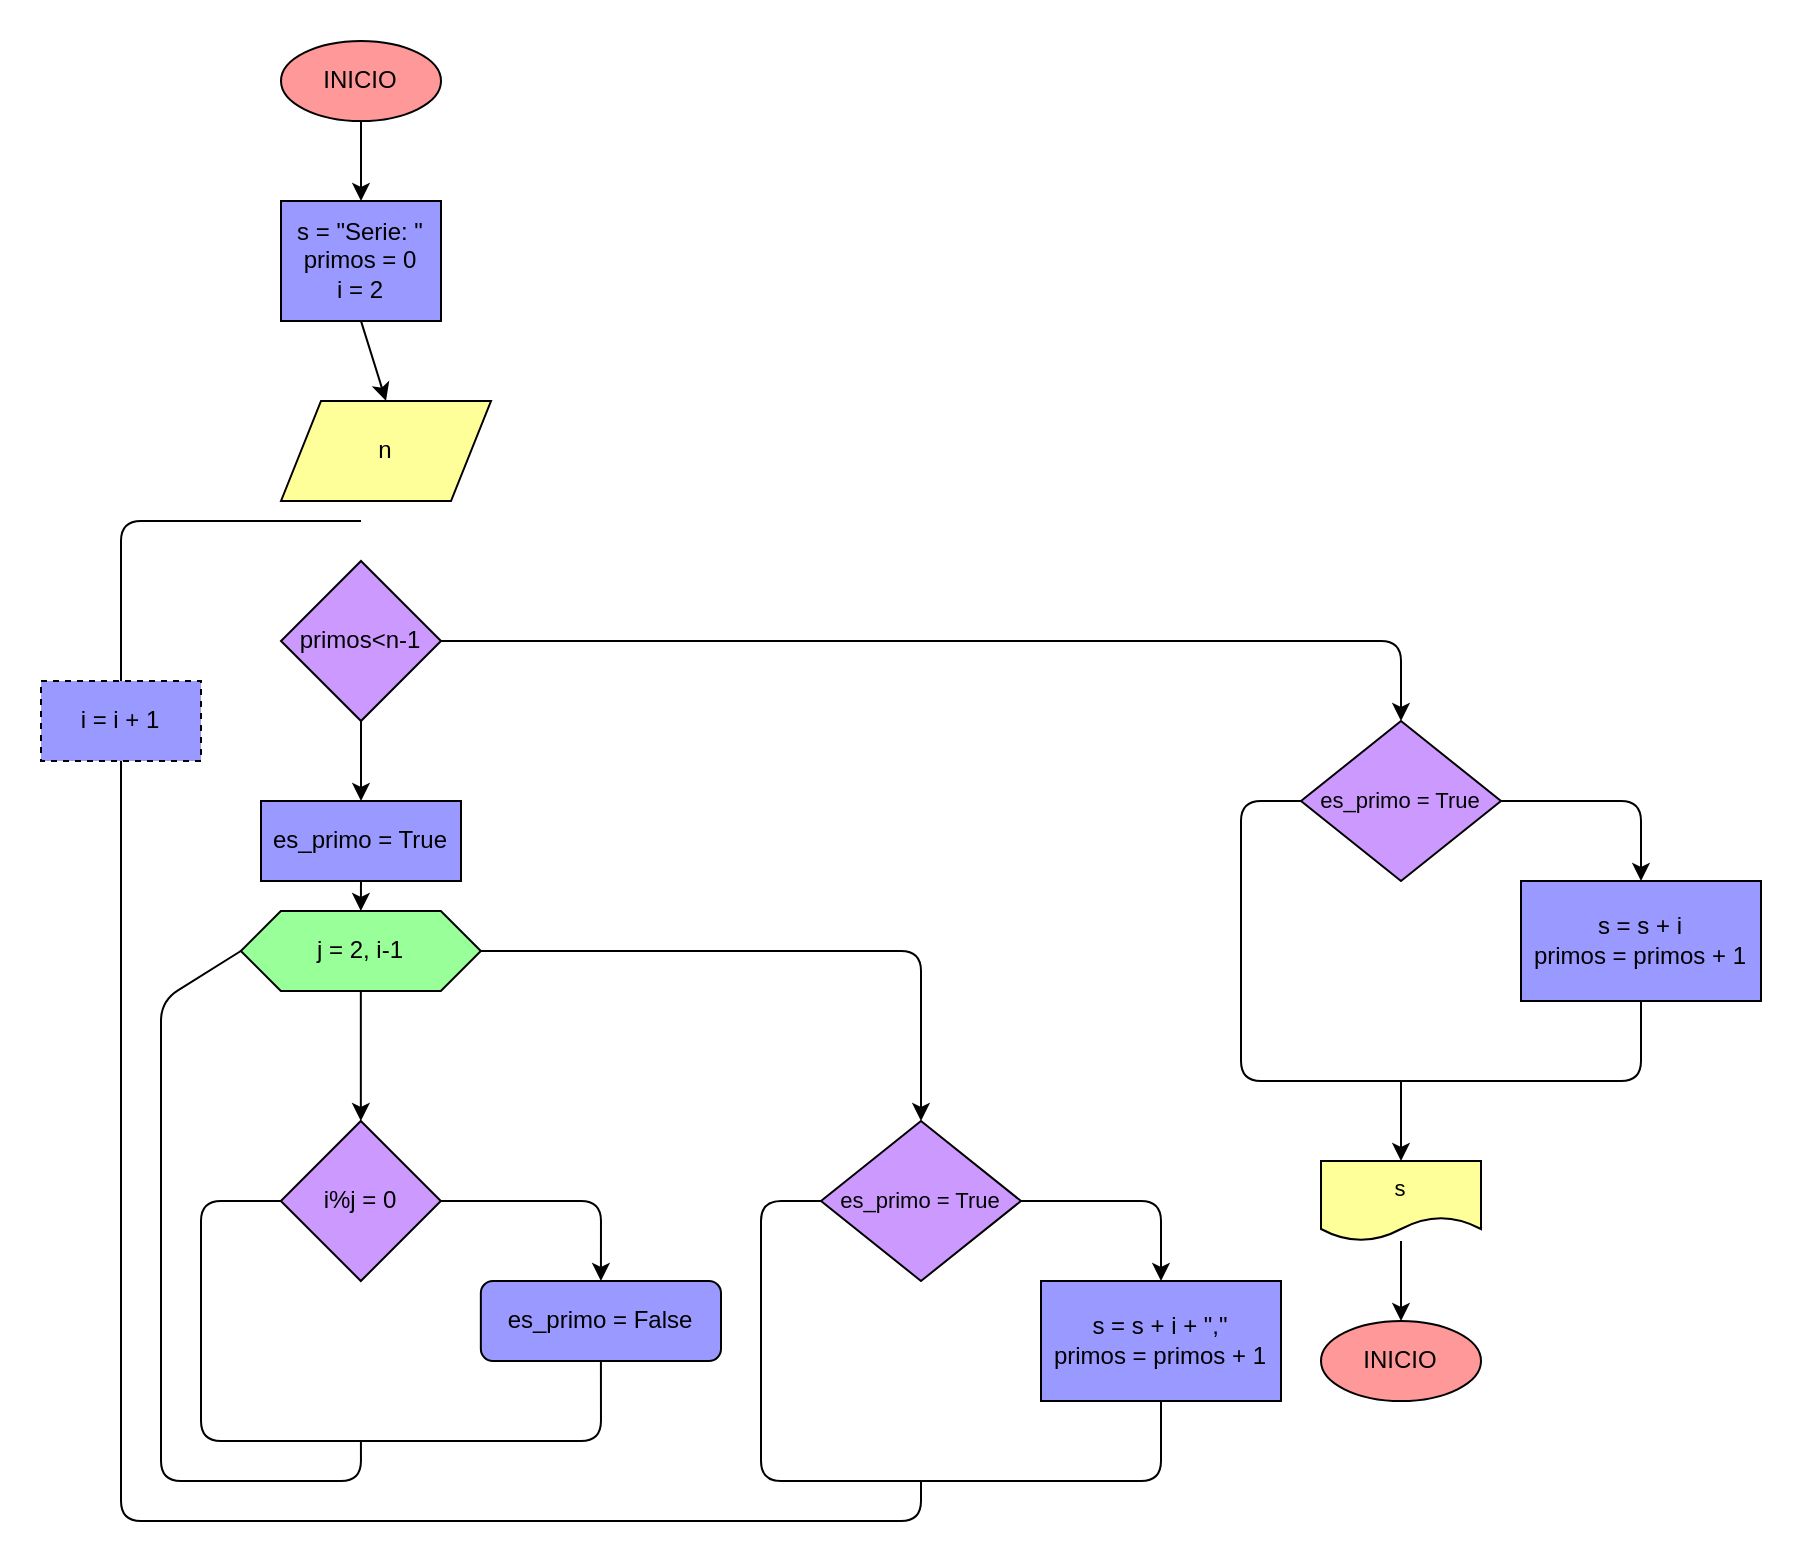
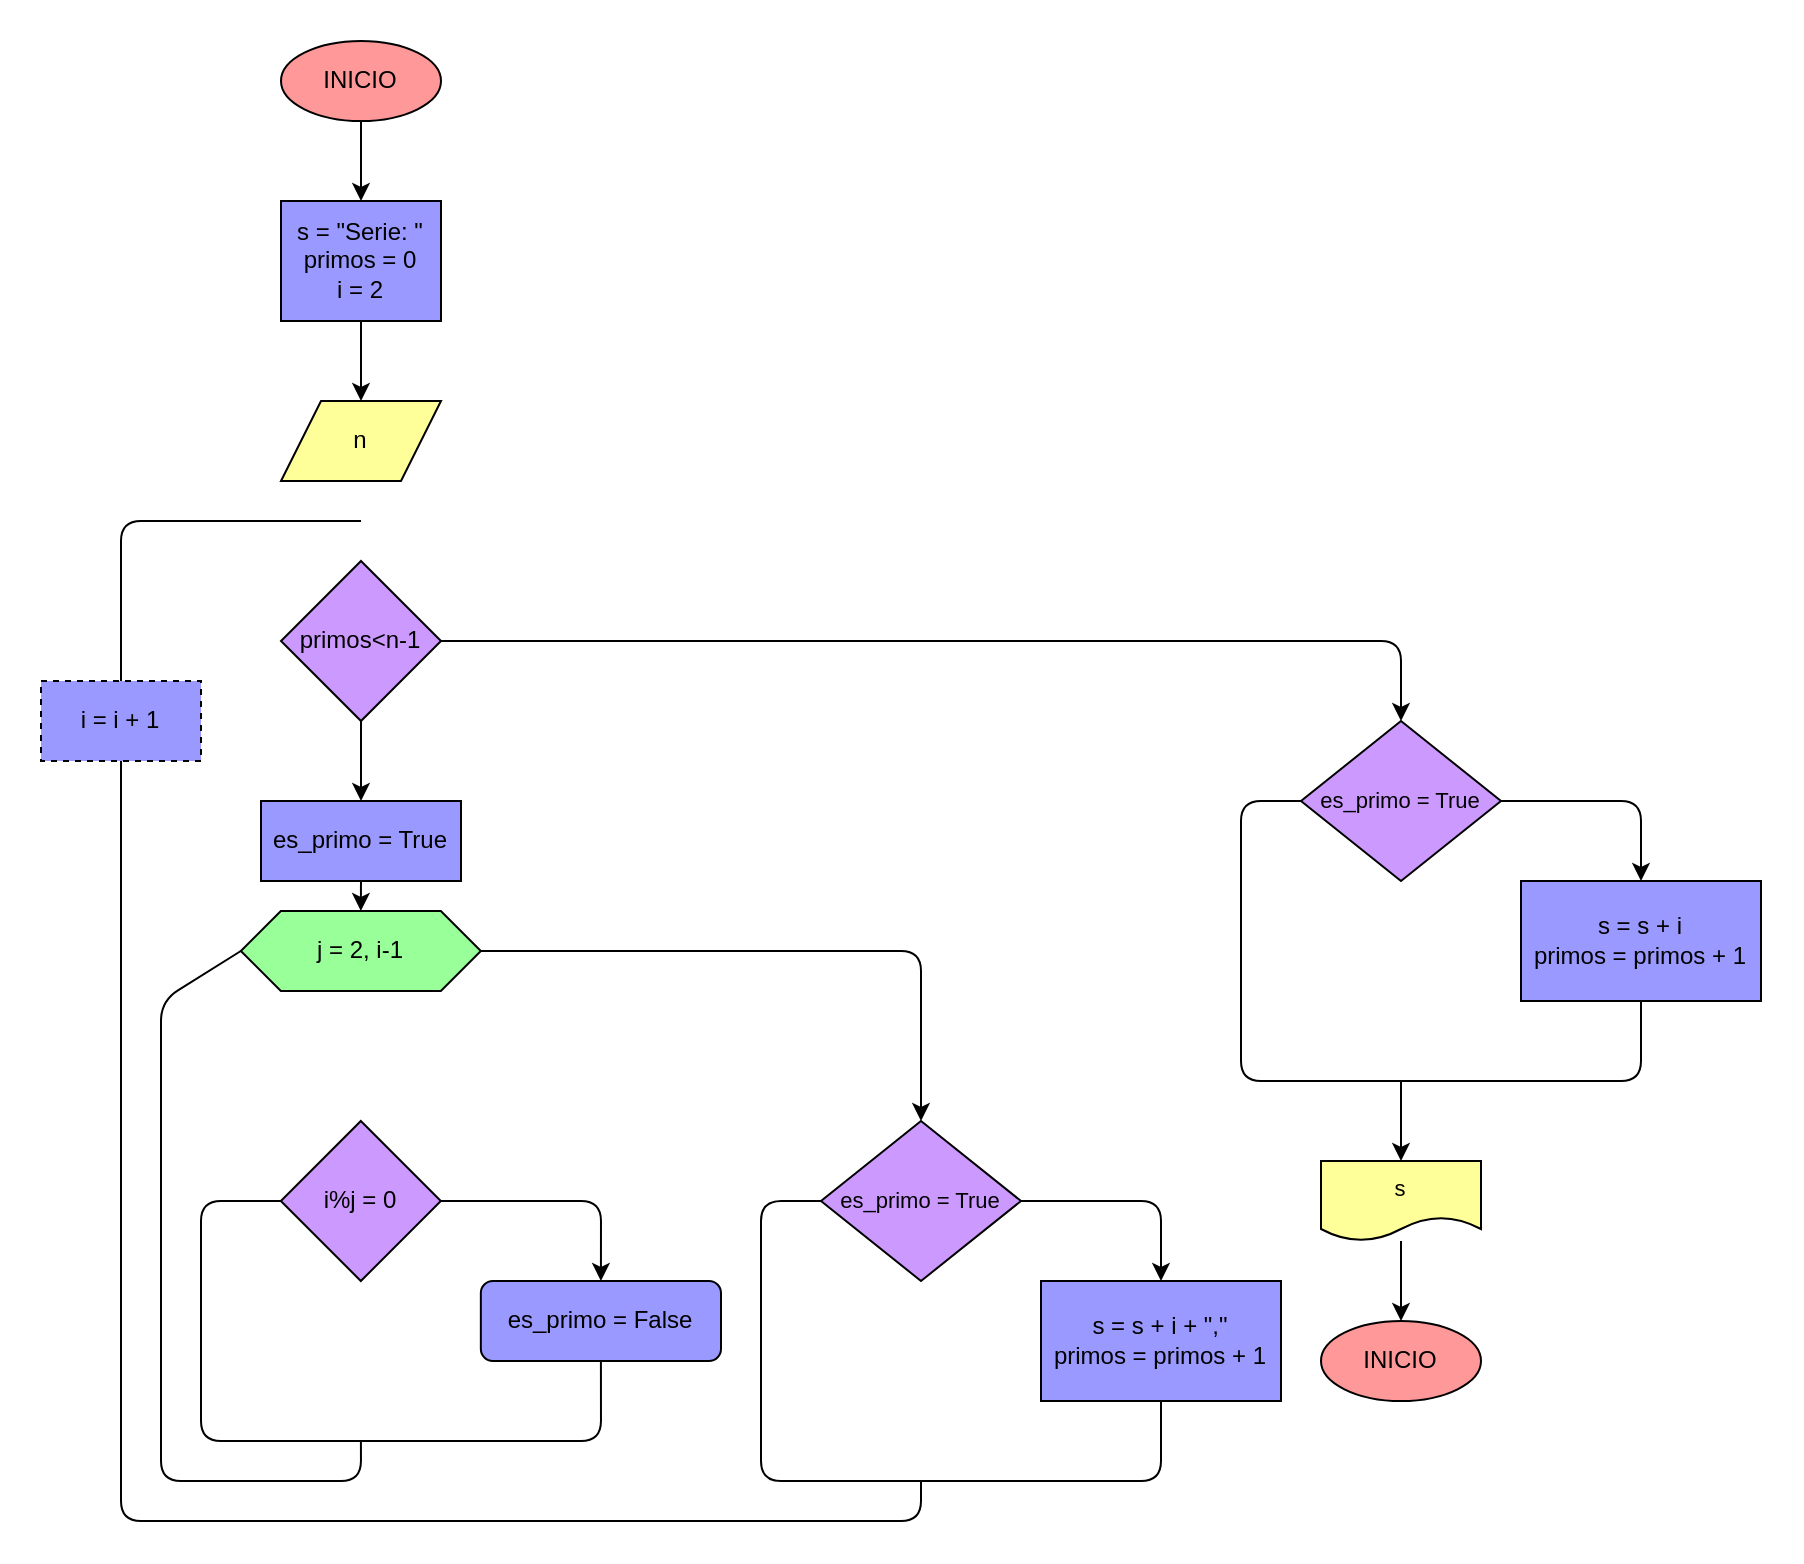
node "n": size 210x100 -> 160x80
edge "j = 2, i-1" -> "i%j = 0": removed
